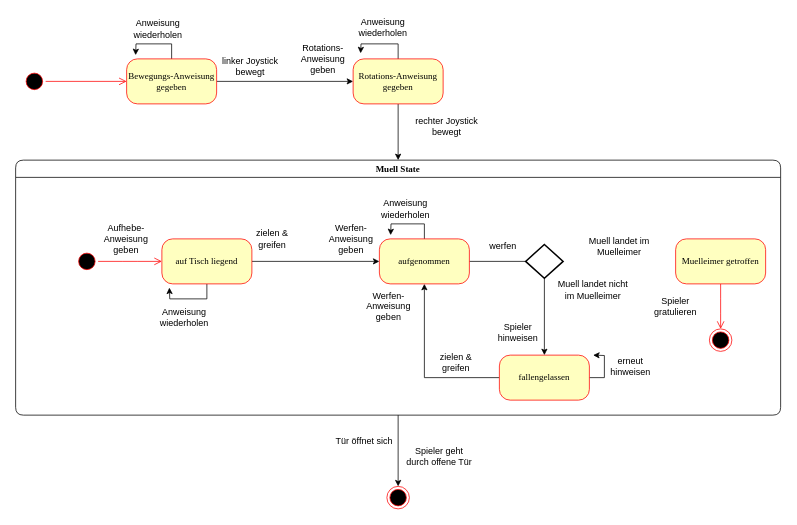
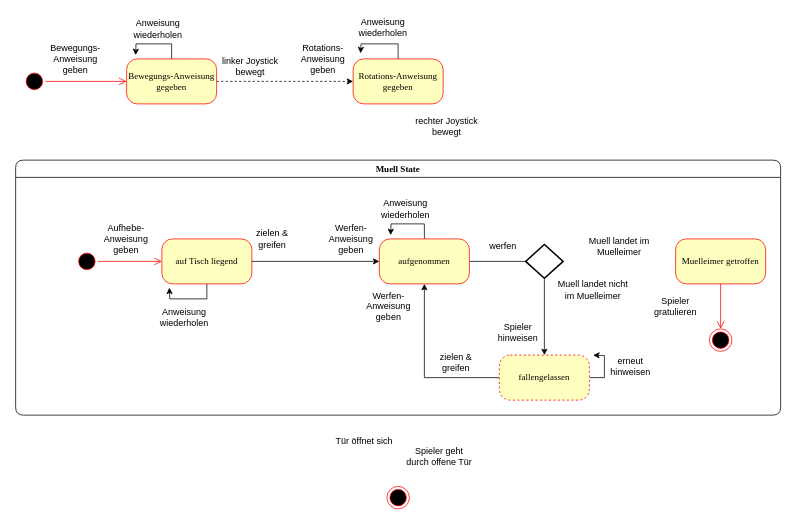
node "Bewegungs-Anweisung geben": added
edge "Bewegungs-Anweisung gegeben" -> "Rotations-Anweisung gegeben": style solid -> dashed
edge "Rotations-Anweisung gegeben" -> "Muell State": removed
node "fallengelassen": style solid -> dashed
edge "Muell State" -> "a": removed
